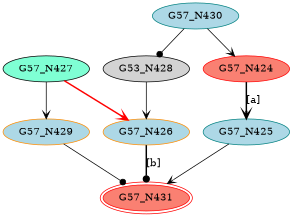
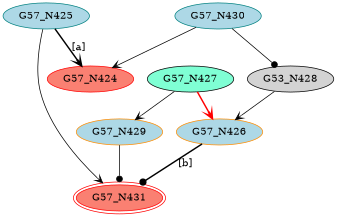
edge "G57_N424" -> "G57_N425": reversed
